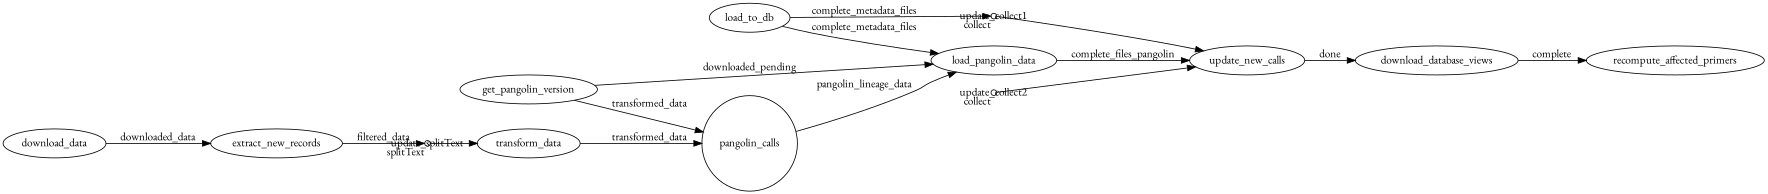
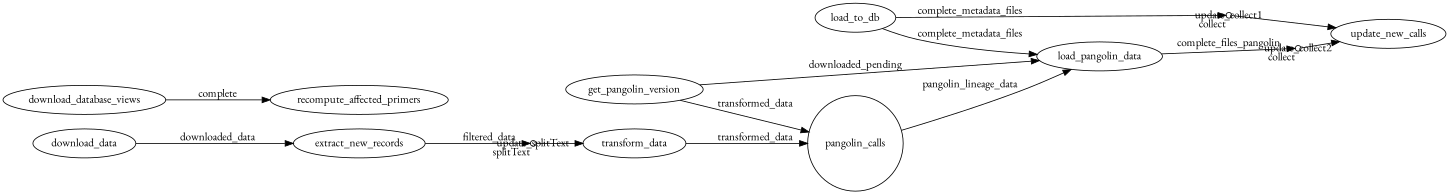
edge "load_pangolin_data" -> "update_new_calls": now "load_pangolin_data" -> "update_collect2 collect"
edge "update_new_calls" -> "download_database_views": removed, label "done"
